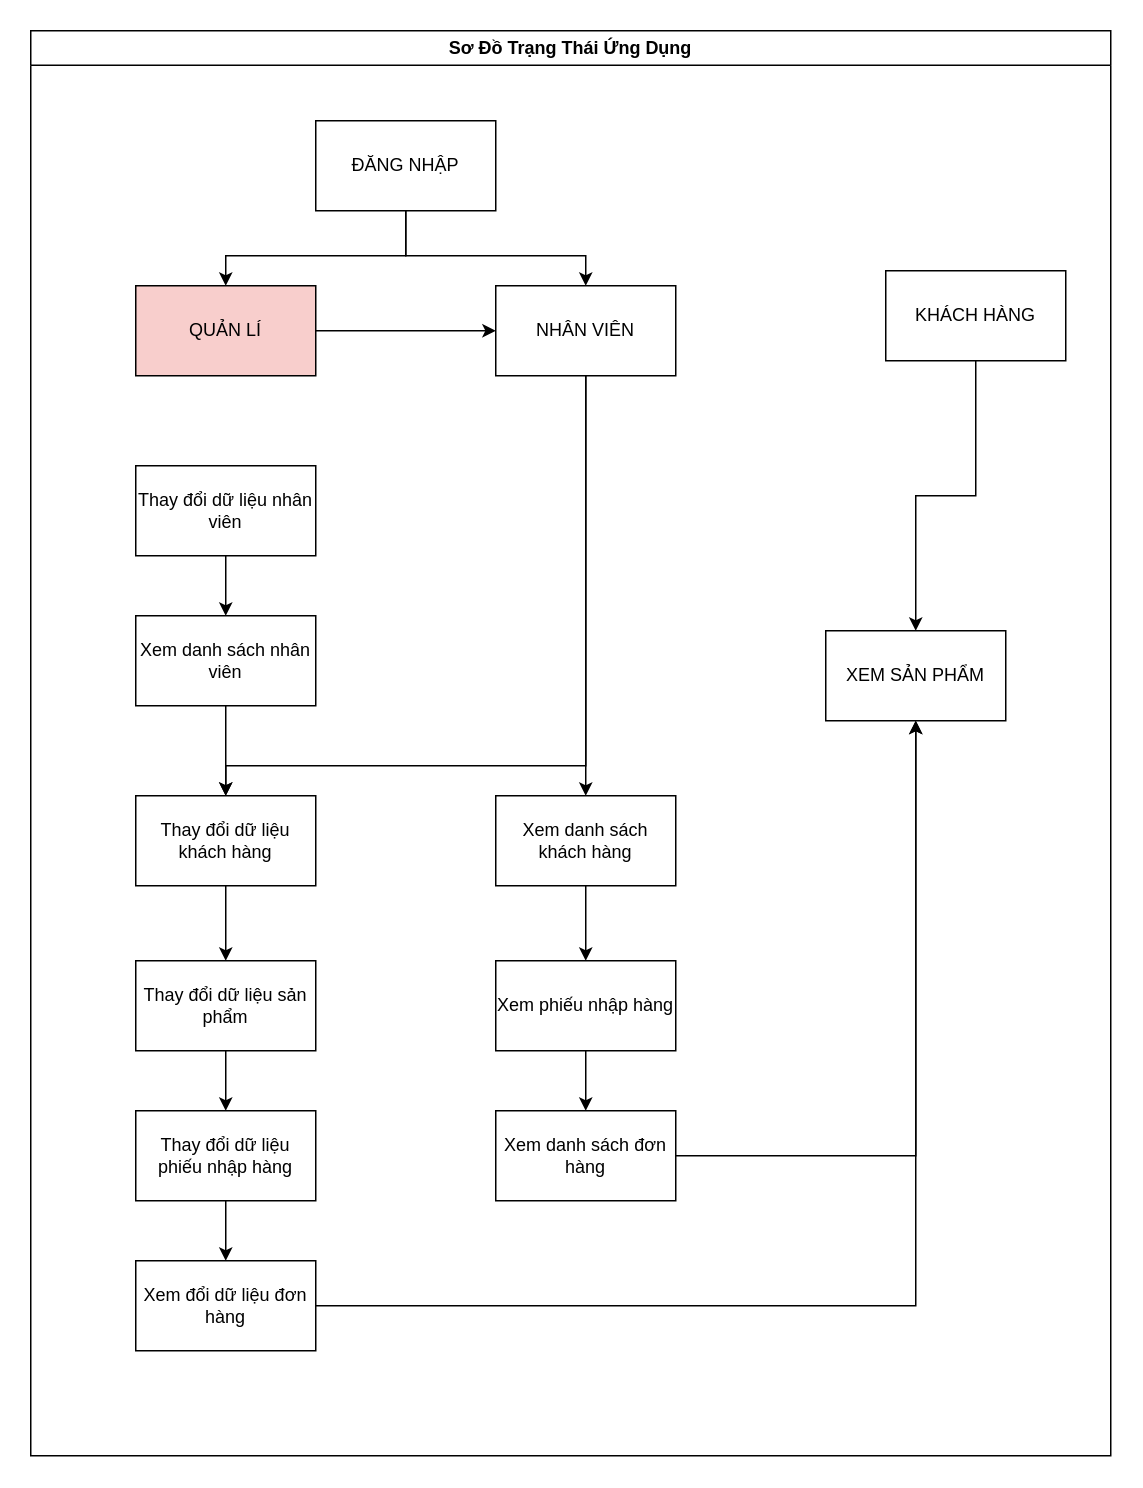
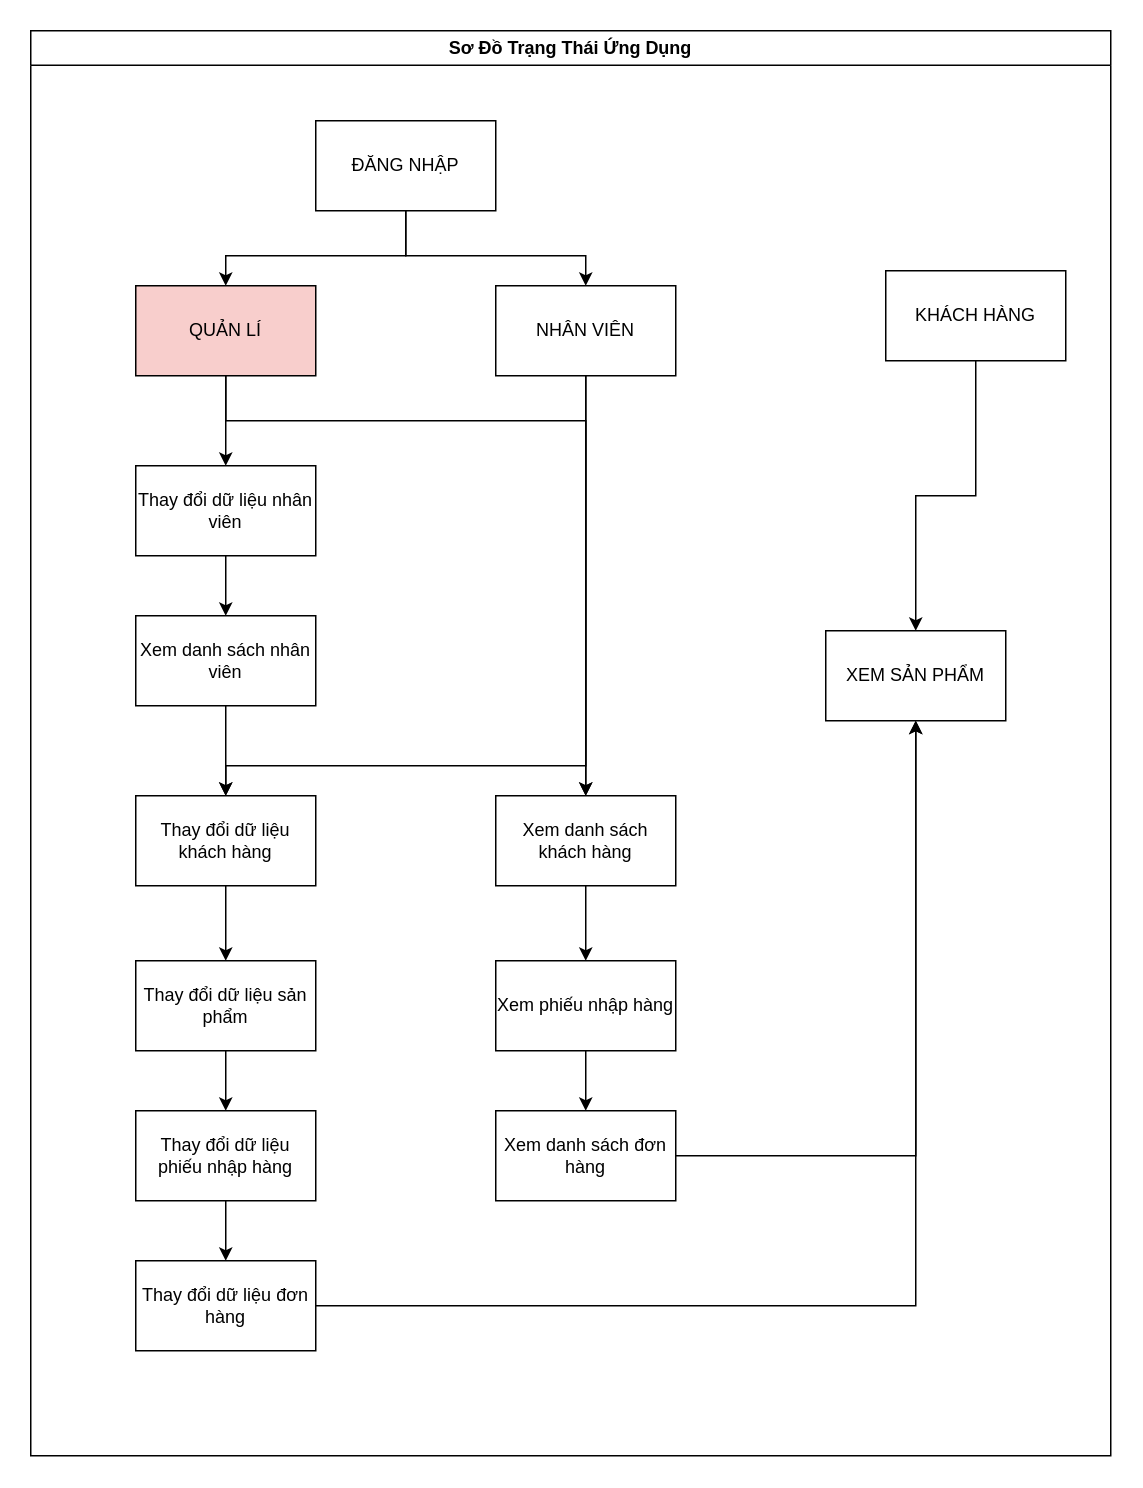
edge "QUẢN LÍ" -> "NHÂN VIÊN": now "QUẢN LÍ" -> "Thay đổi dữ liệu nhân viên"
edge "QUẢN LÍ" -> "Xem danh sách khách hàng": added
node "Xem đổi dữ liệu đơn hàng": label "Xem đổi dữ liệu đơn hàng" -> "Thay đổi dữ liệu đơn hàng"
